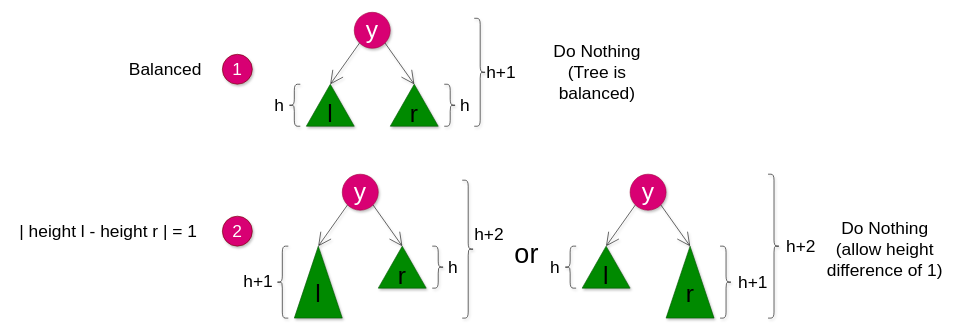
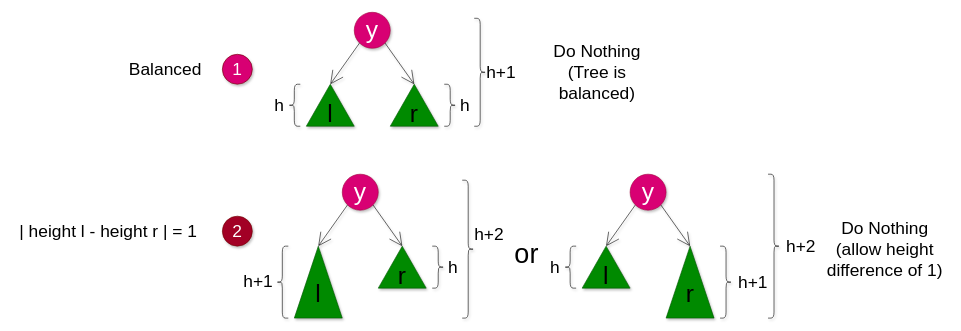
node "2": fillcolor #d80073 -> #a20025
